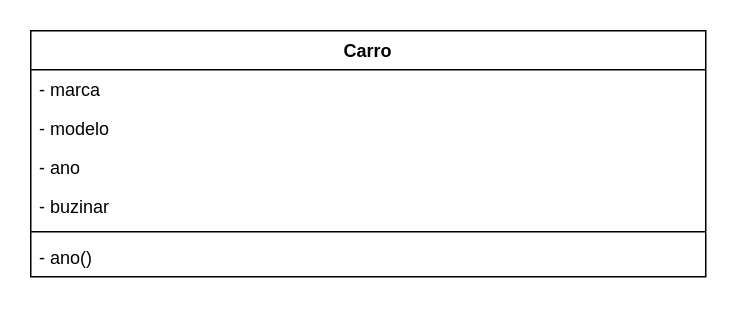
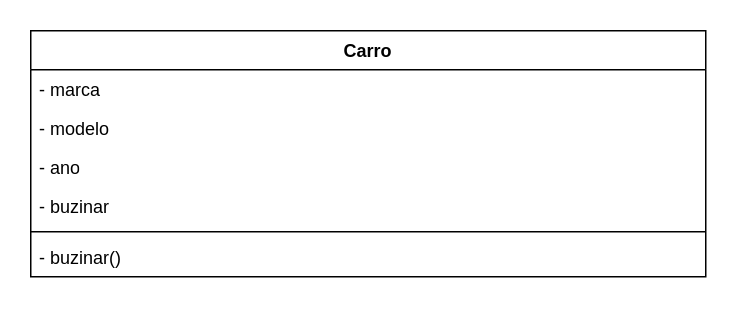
node "- ano()": label "- ano()" -> "- buzinar()"
